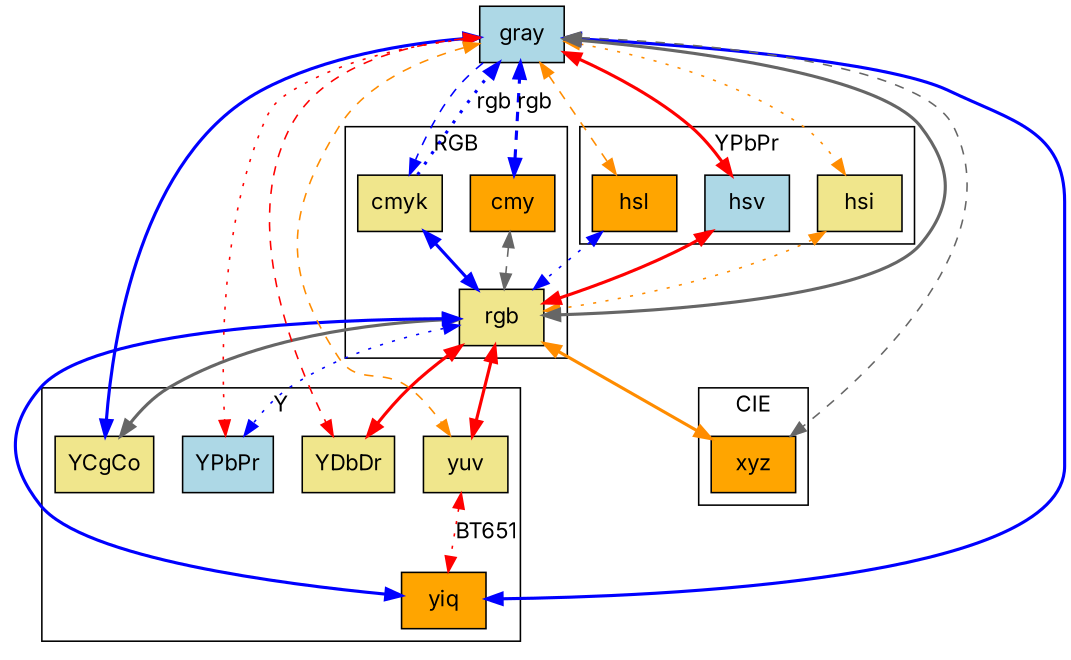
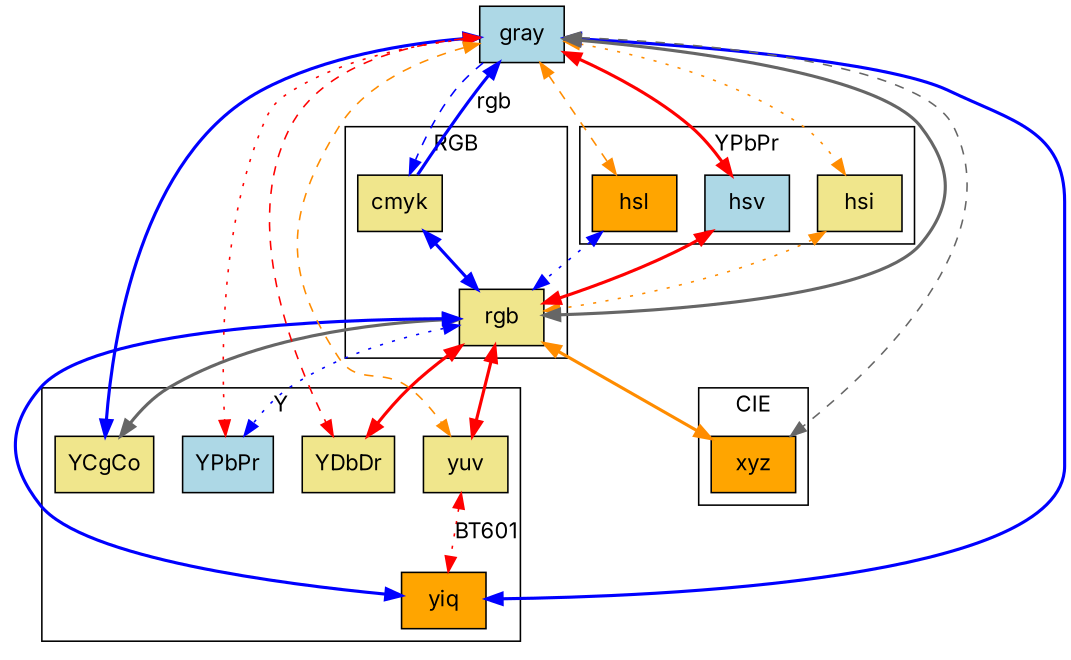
edge "cmyk" -> "gray": style dotted -> bold
node "cmy": removed
edge "yuv" -- "yiq": label "BT651" -> "BT601"
